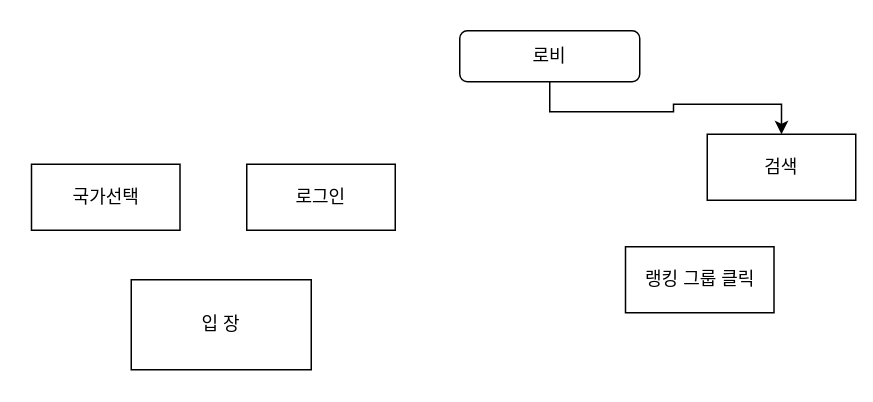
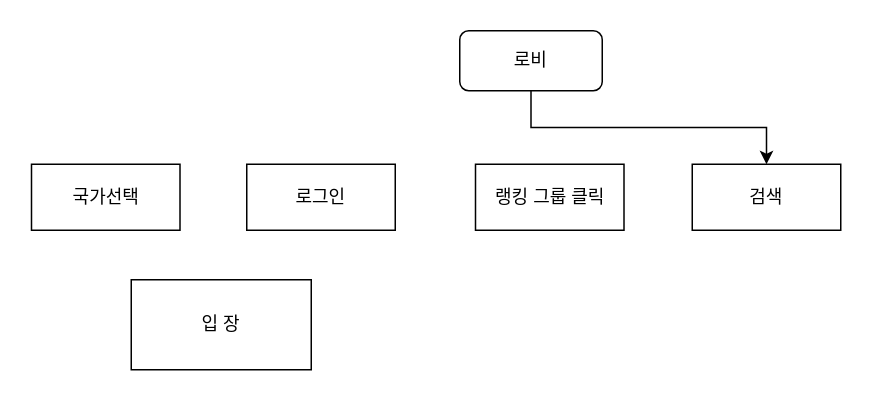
node "로비": size 180x51 -> 143x60
node "검색": moved (782, 167) -> (767, 197)
node "랭킹 그룹 클릭": moved (700, 280) -> (550, 197)
